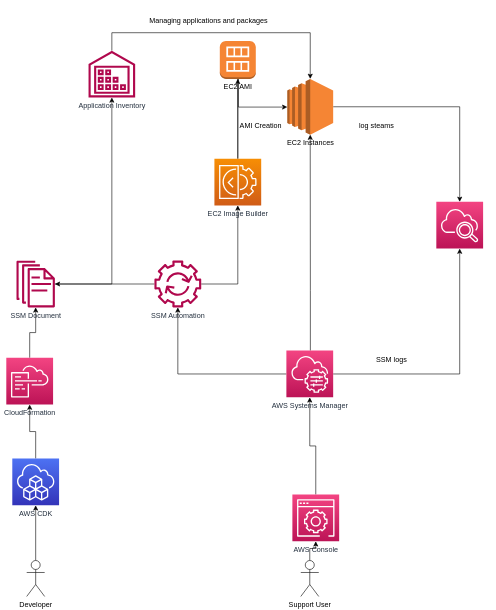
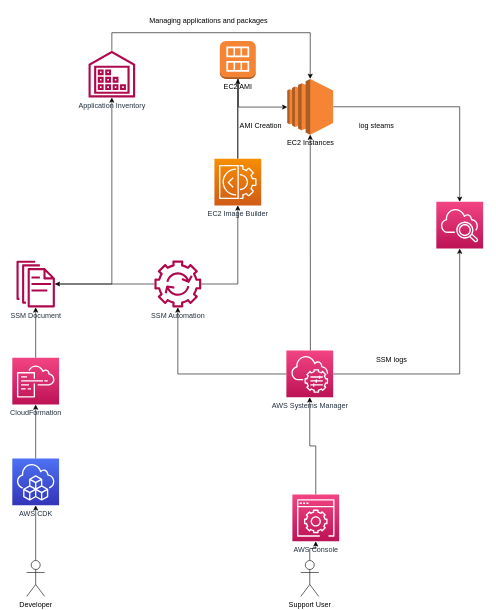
node "CloudFormation": moved (30, 381) -> (36, 381)
